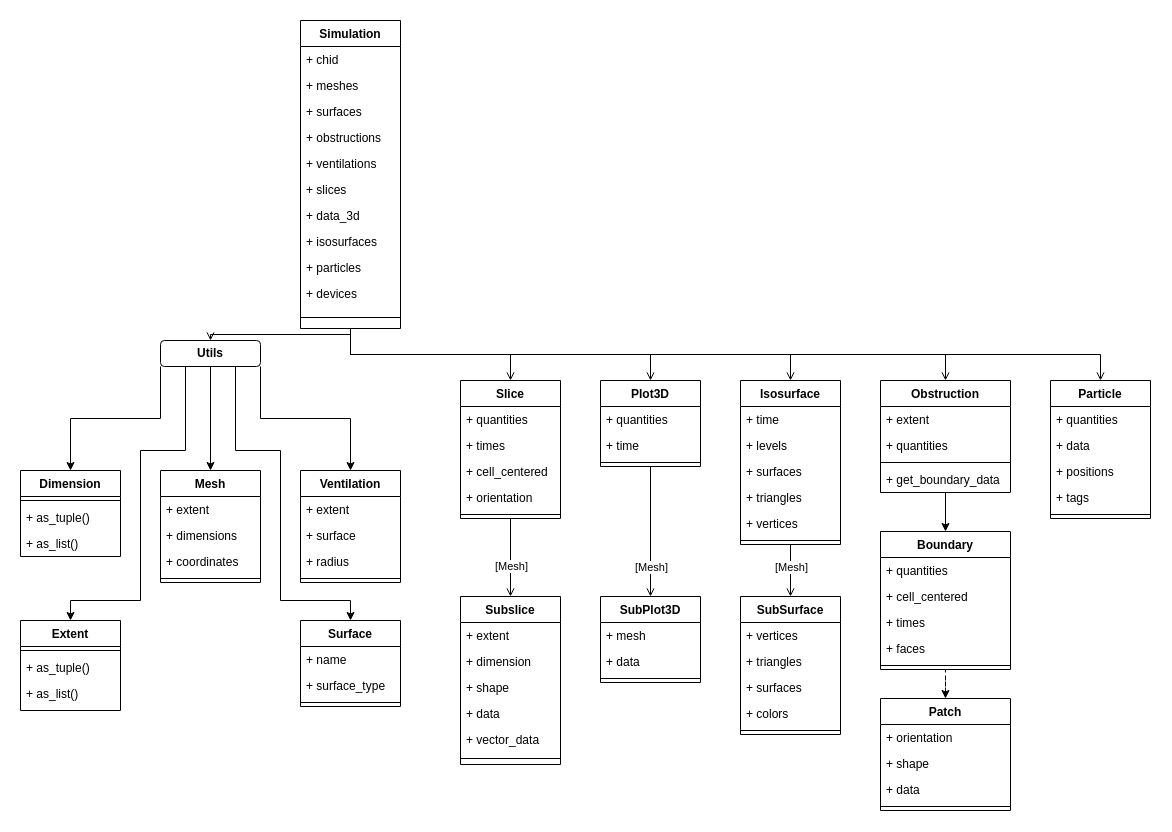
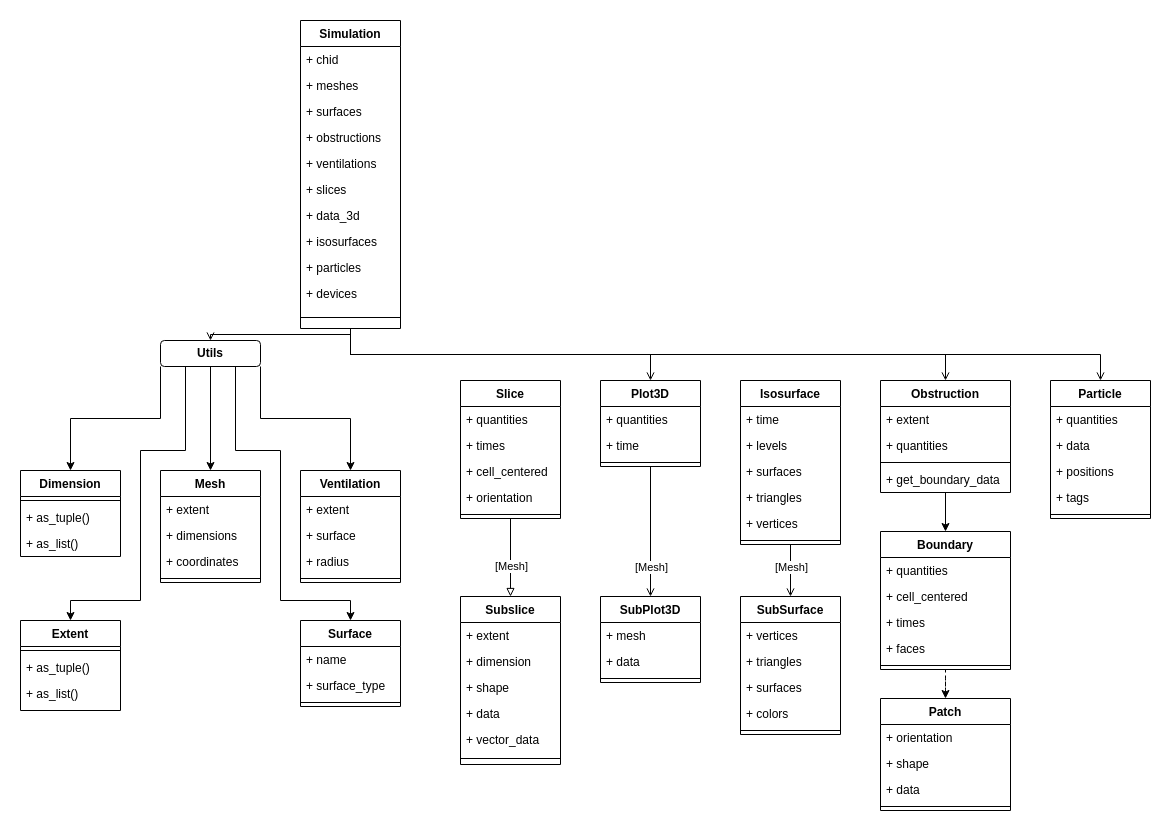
edge "Simulation" -> "Slice": removed
edge "Simulation" -> "Isosurface": removed
edge "Slice" -> "Subslice": arrowhead open -> block
